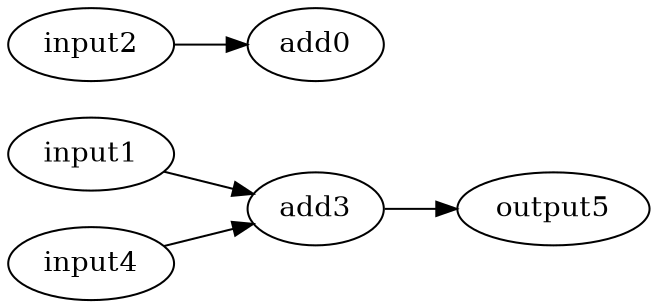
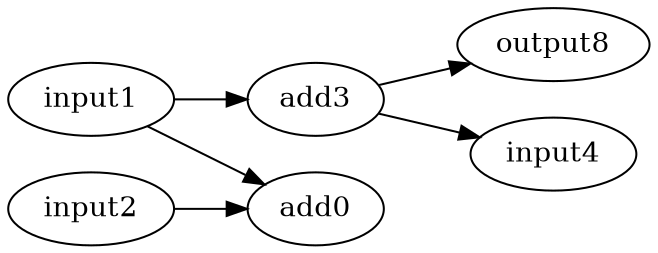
edge "input1" -> "add0": added
node "output5": label "output5" -> "output8"
edge "input4" -> "add3": reversed
